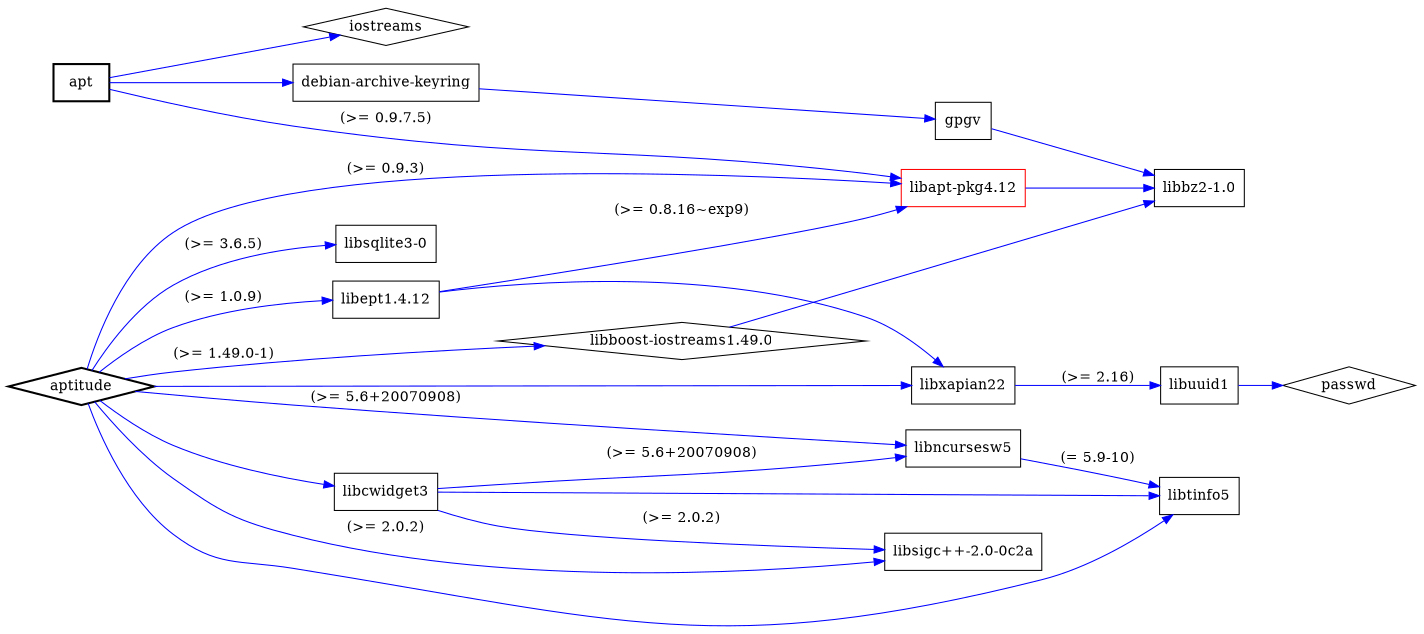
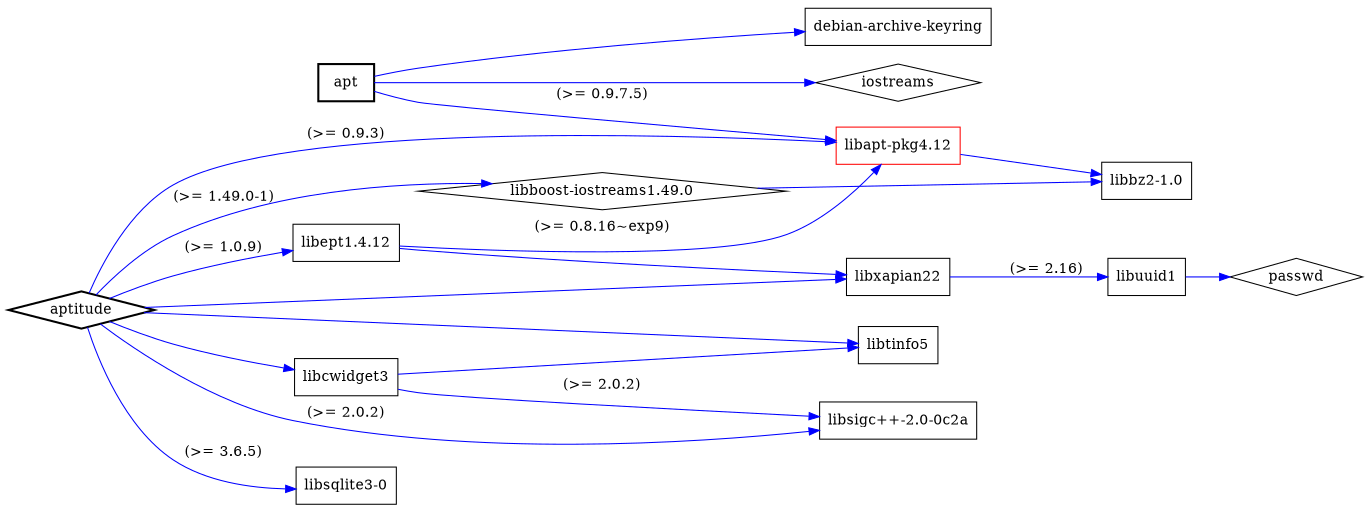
node "gpgv": removed
node "libncursesw5": removed
